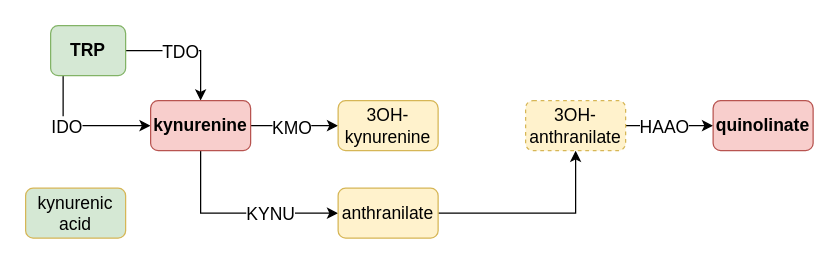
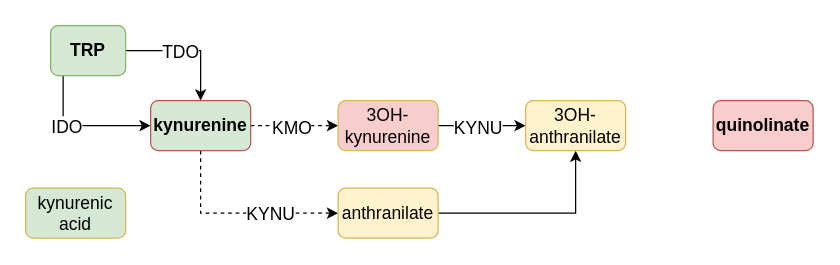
node "kynurenine": fillcolor #f8cecc -> #d5e8d4
edge "kynurenine" -> "3OH-kynurenine": style solid -> dashed
node "3OH-kynurenine": fillcolor #fff2cc -> #f8cecc
edge "3OH-kynurenine" -> "3OH-anthranilate": added, label "KYNU"
node "3OH-anthranilate": style dashed -> solid
edge "3OH-anthranilate" -> "quinolinate": removed, label "HAAO"
edge "kynurenine" -> "anthranilate": style solid -> dashed
